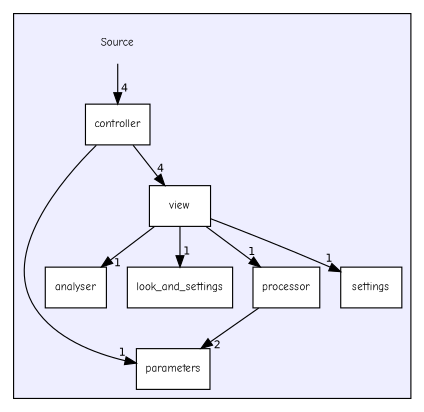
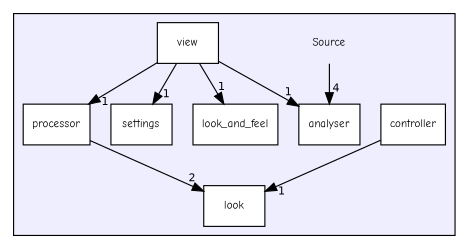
edge "Source" -> "controller": now "Source" -> "analyser"
edge "controller" -> "view": removed
node "look_and_settings": label "look_and_settings" -> "look_and_feel"
node "parameters": label "parameters" -> "look"
